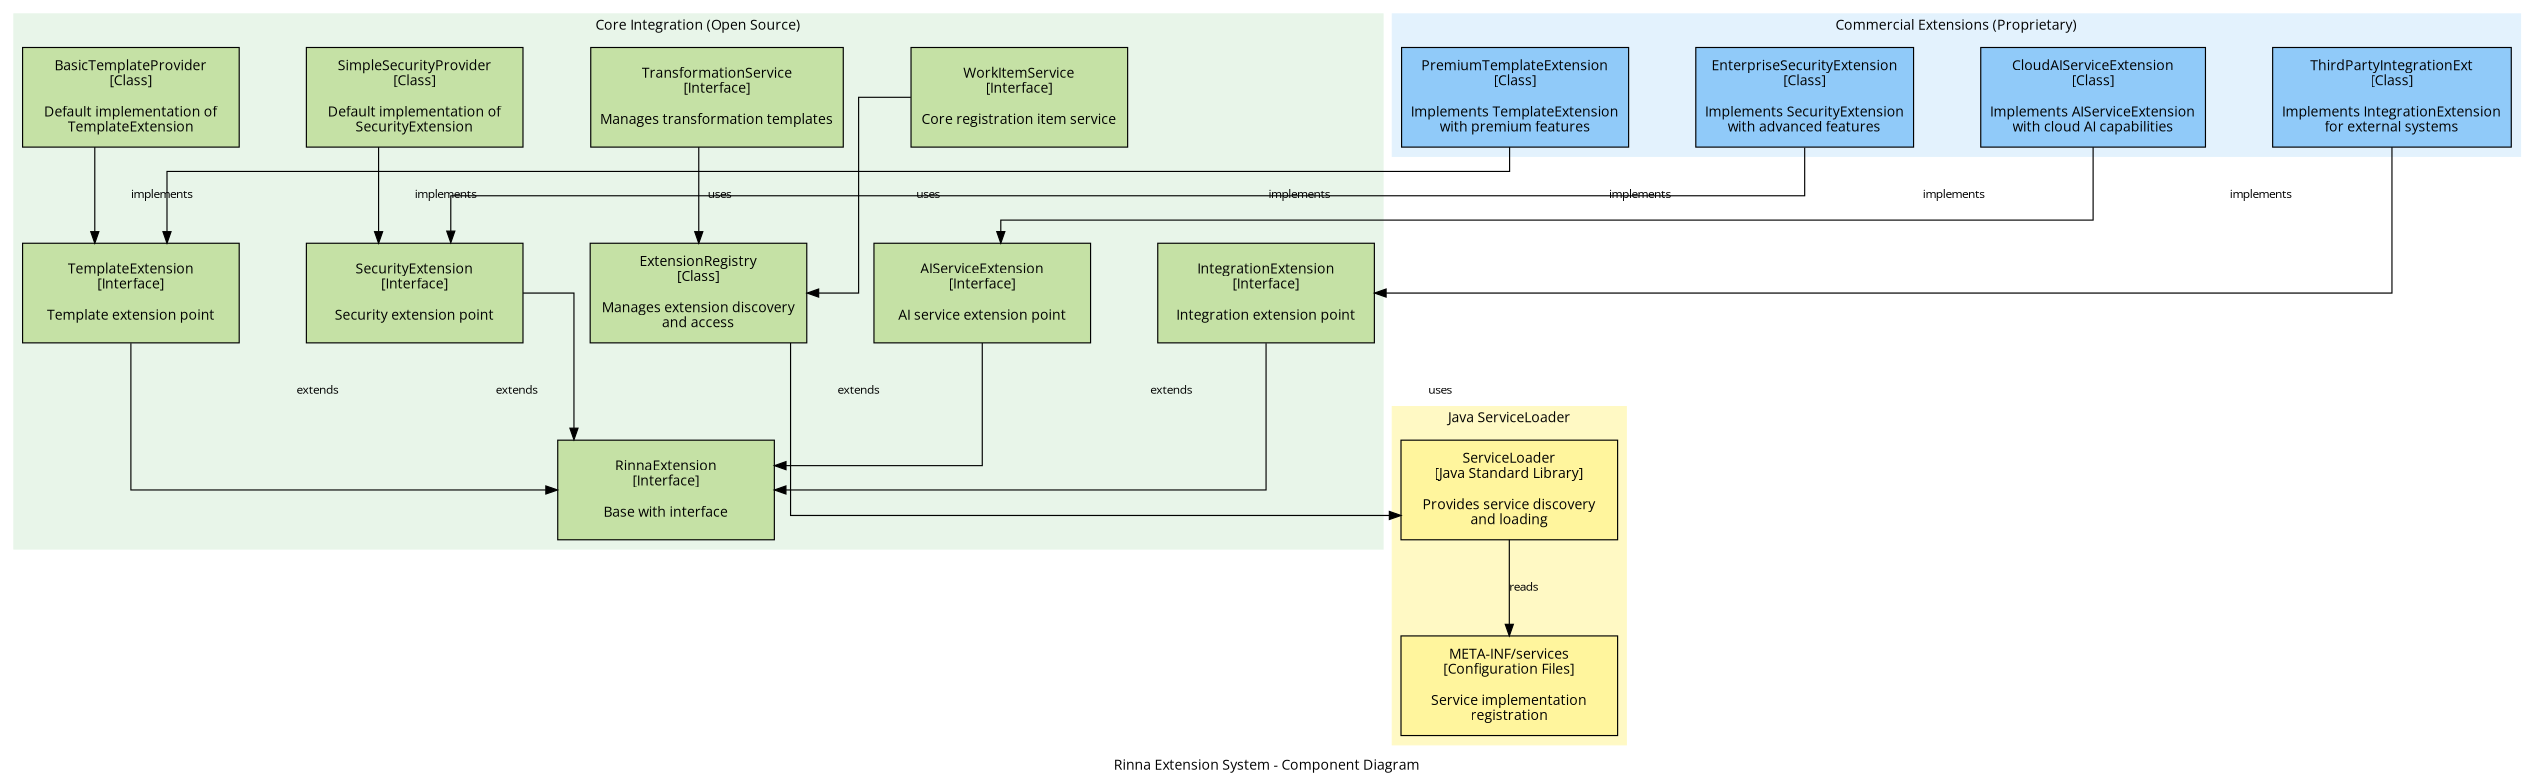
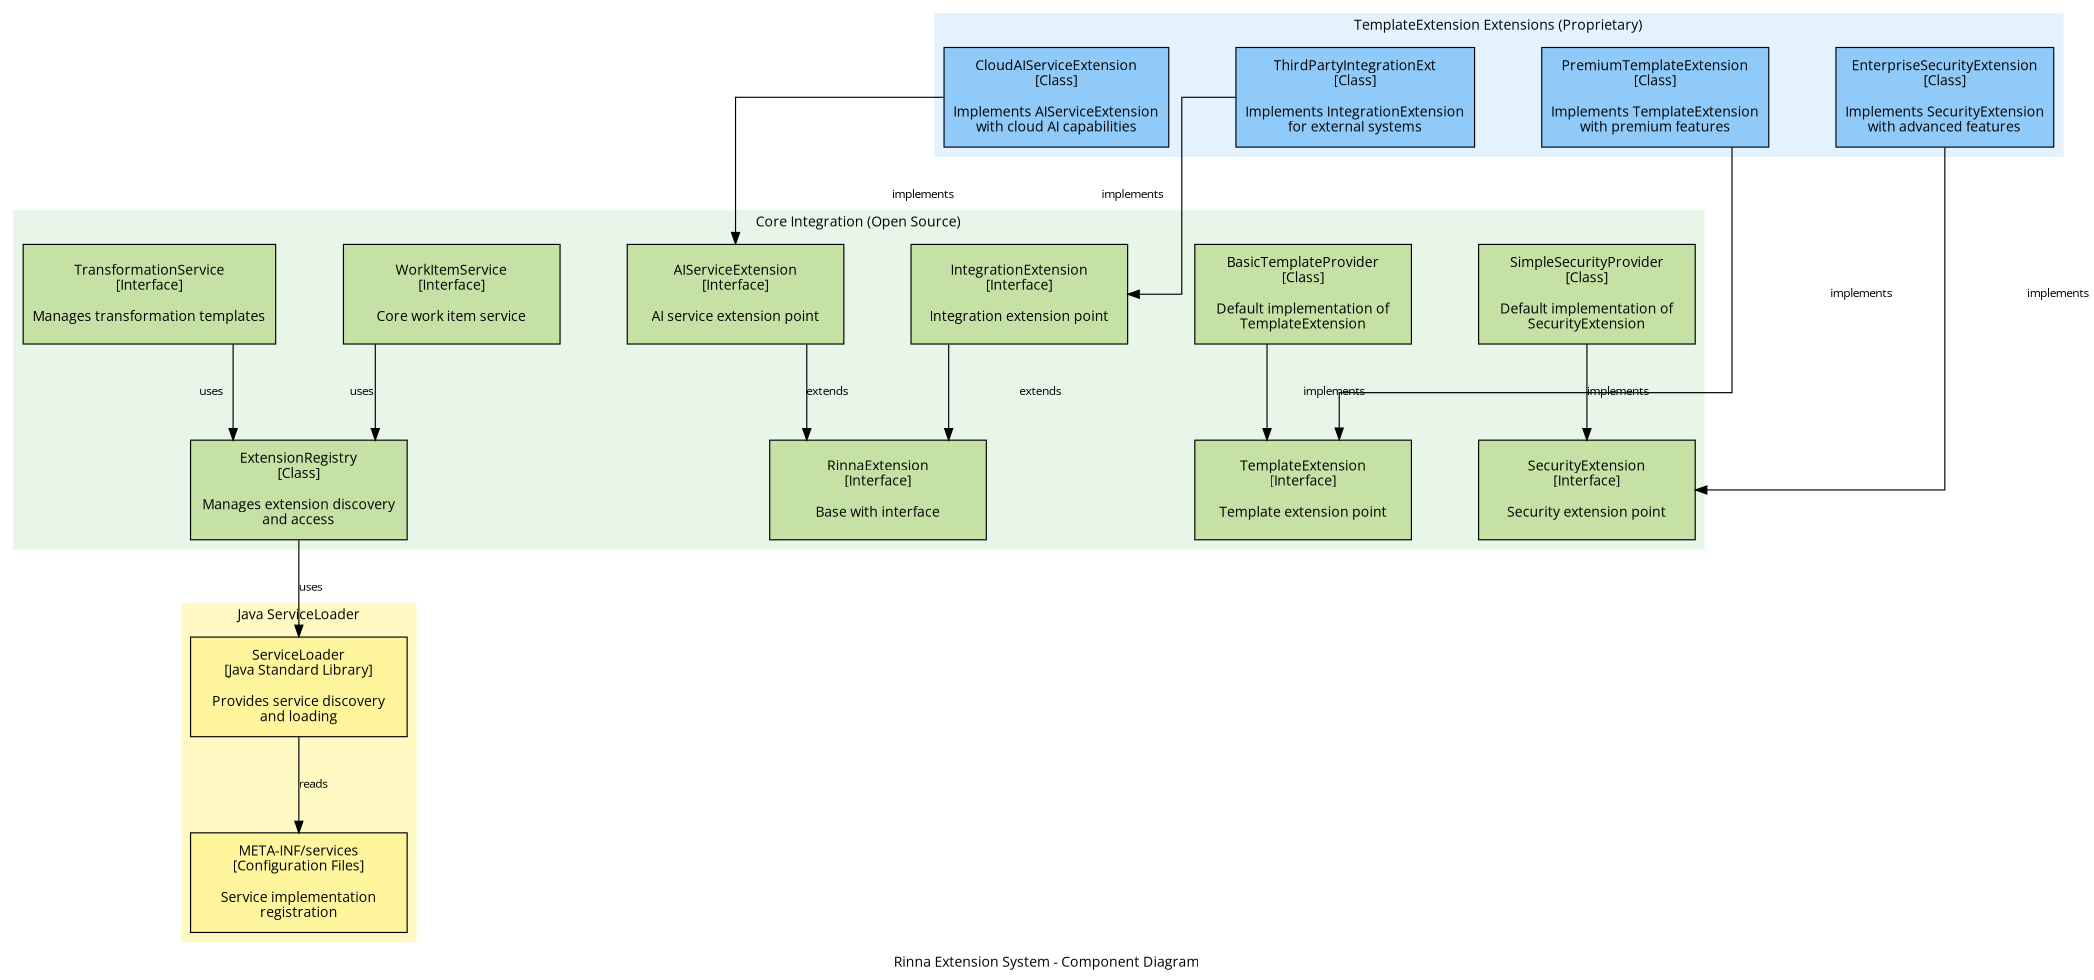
cluster "Commercial Extensions (Proprietary)": label "Commercial Extensions (Proprietary)" -> "TemplateExtension Extensions (Proprietary)"
node "WorkItemService [Interface] Core registration item service": label "WorkItemService [Interface] Core registration item service" -> "WorkItemService [Interface] Core work item service"
edge "SecurityExtension [Interface] Security extension point" -> "RinnaExtension [Interface] Base with interface": removed, label "extends"
edge "TemplateExtension [Interface] Template extension point" -> "RinnaExtension [Interface] Base with interface": removed, label "extends"
